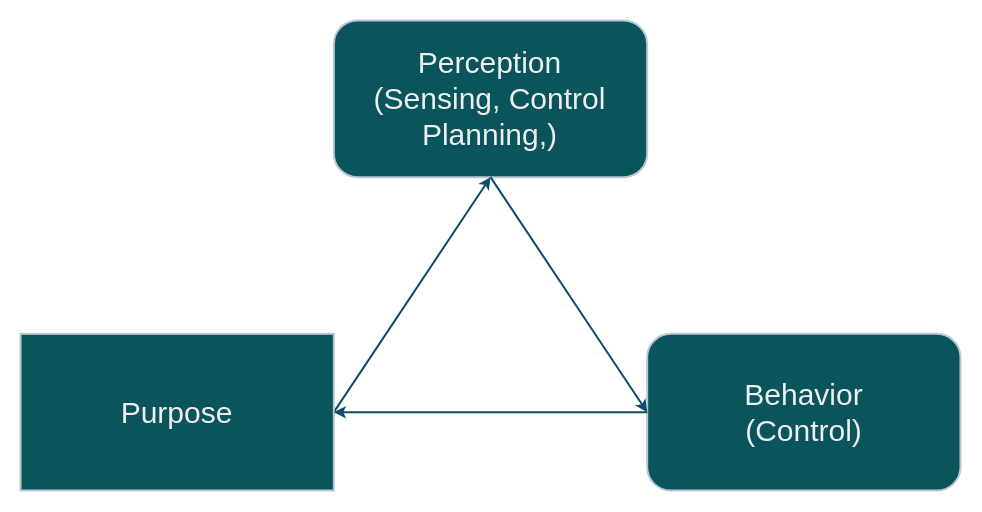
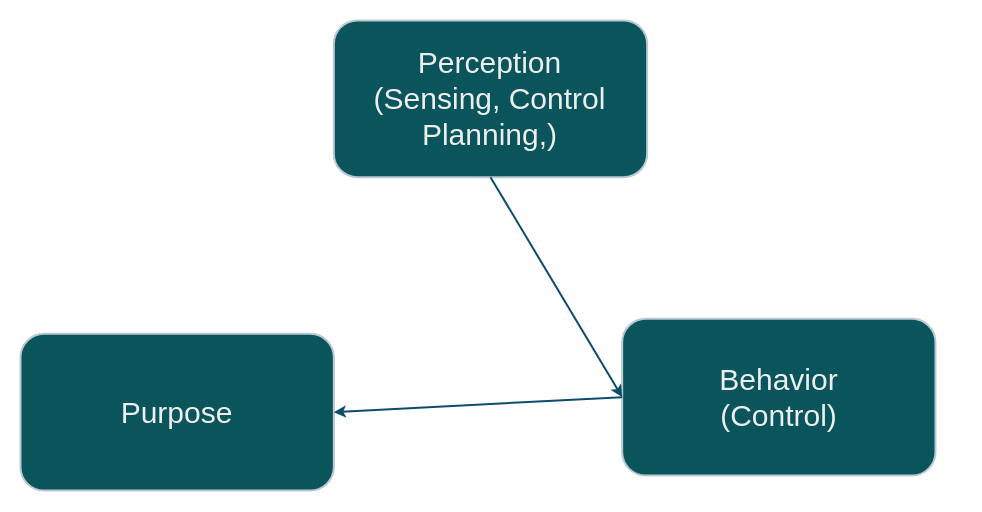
edge "Purpose" -> "Perception (Sensing, Control Planning,)": removed
node "Purpose": shape rectangle -> rounded rectangle
node "Behavior (Control)": moved (804, 412) -> (779, 397)
